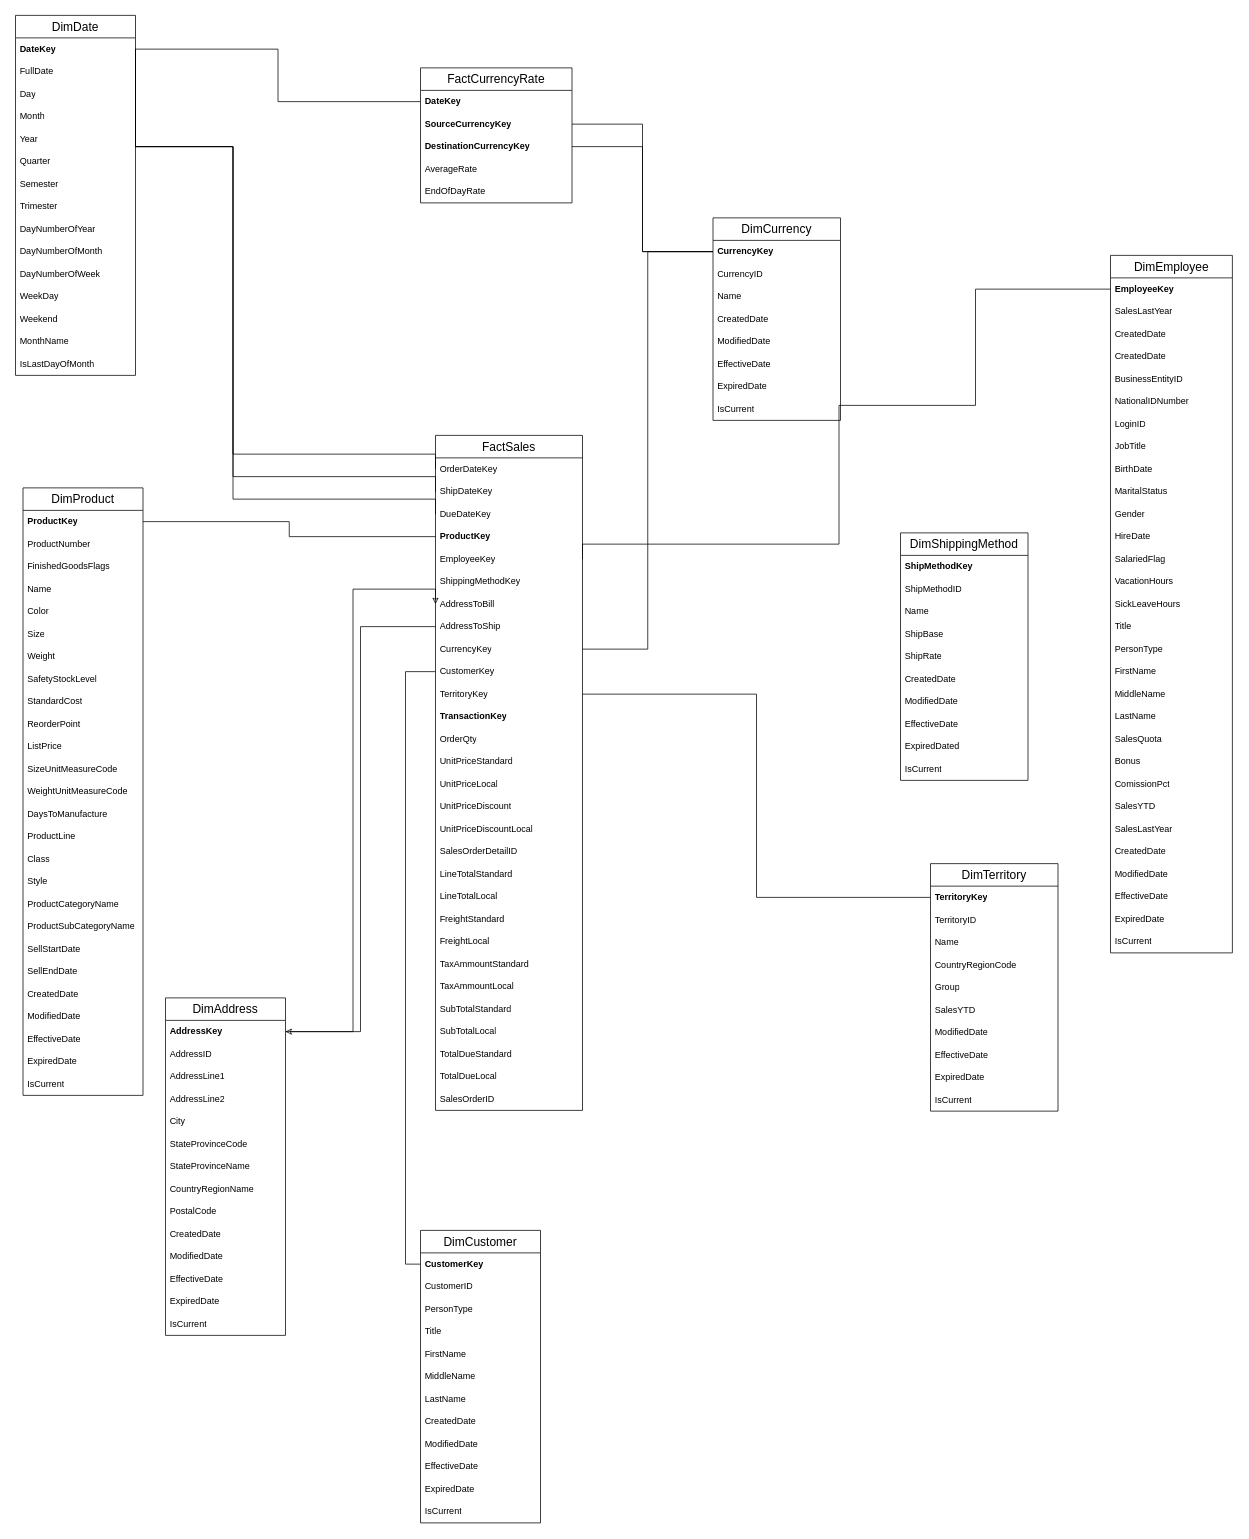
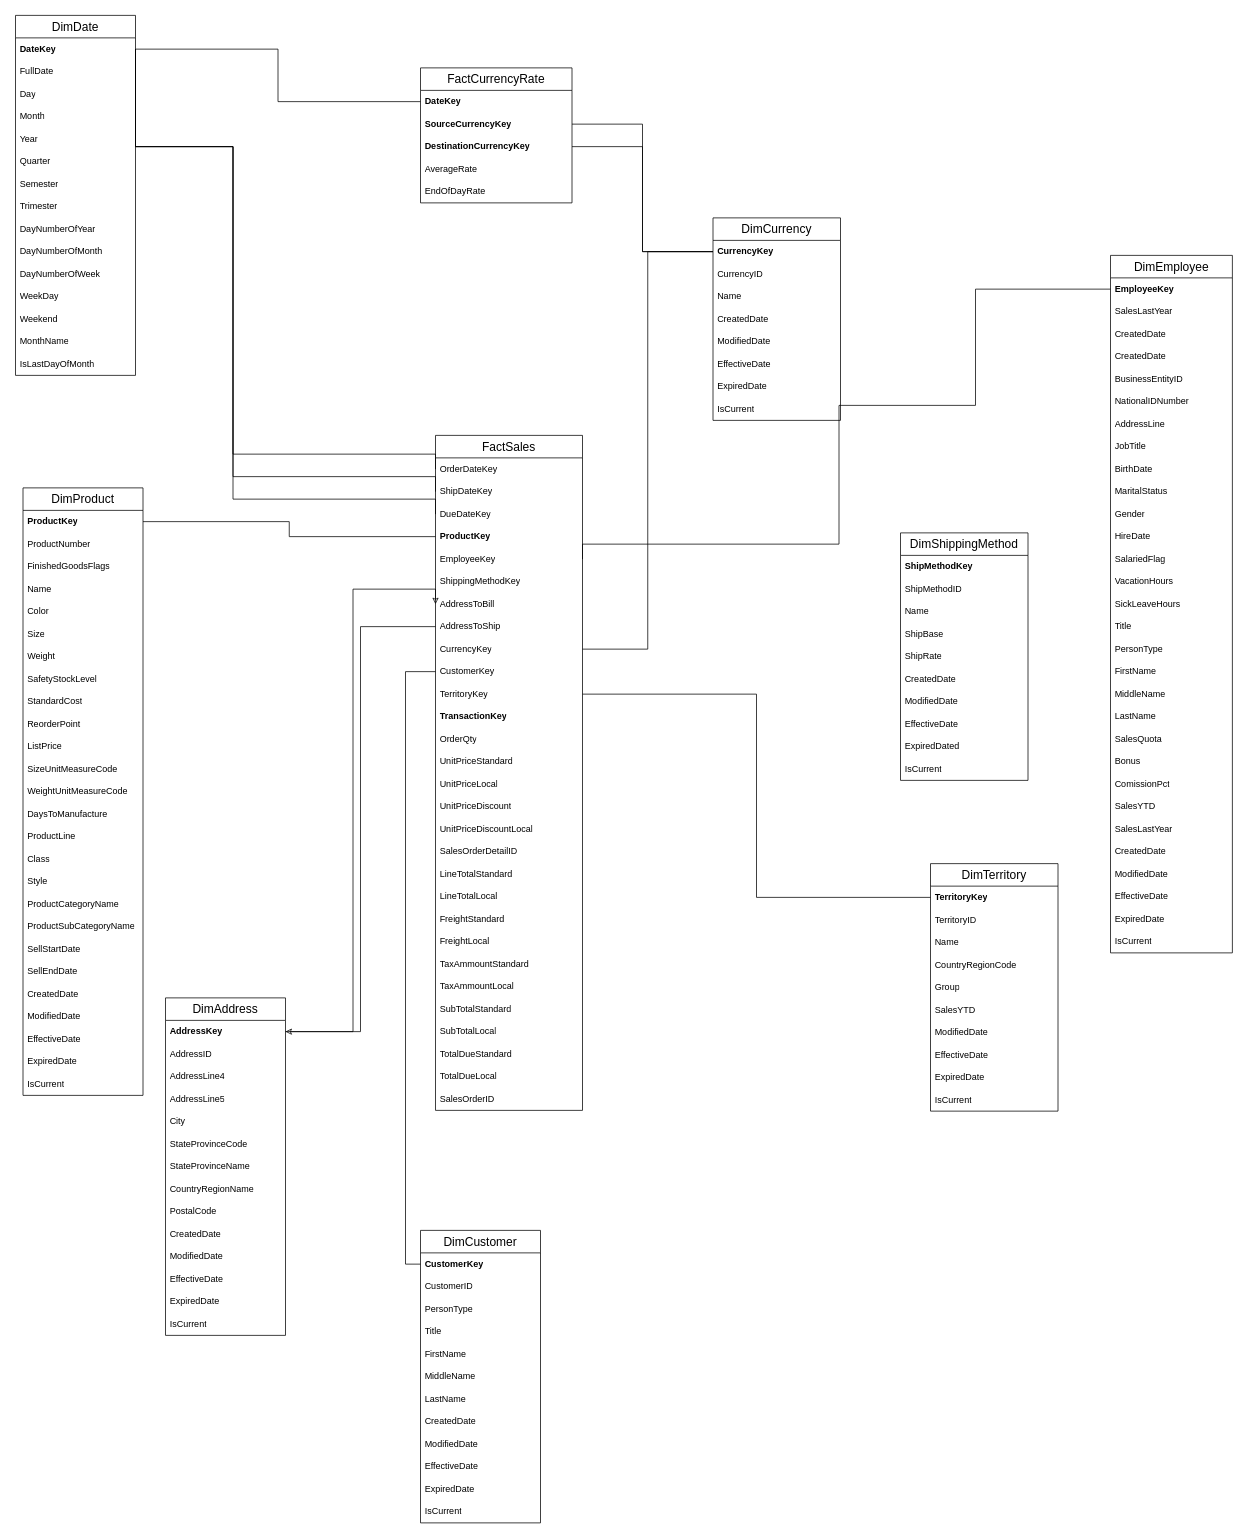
node "LoginID": label "LoginID" -> "AddressLine"
node "AddressLine1": label "AddressLine1" -> "AddressLine4"
node "AddressLine2": label "AddressLine2" -> "AddressLine5"
